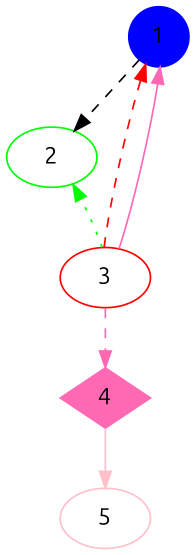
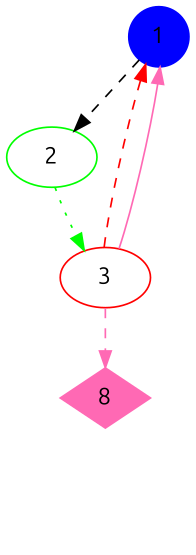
edge "3" -> "2": reversed
node "4": label "4" -> "8"
node "5": removed
